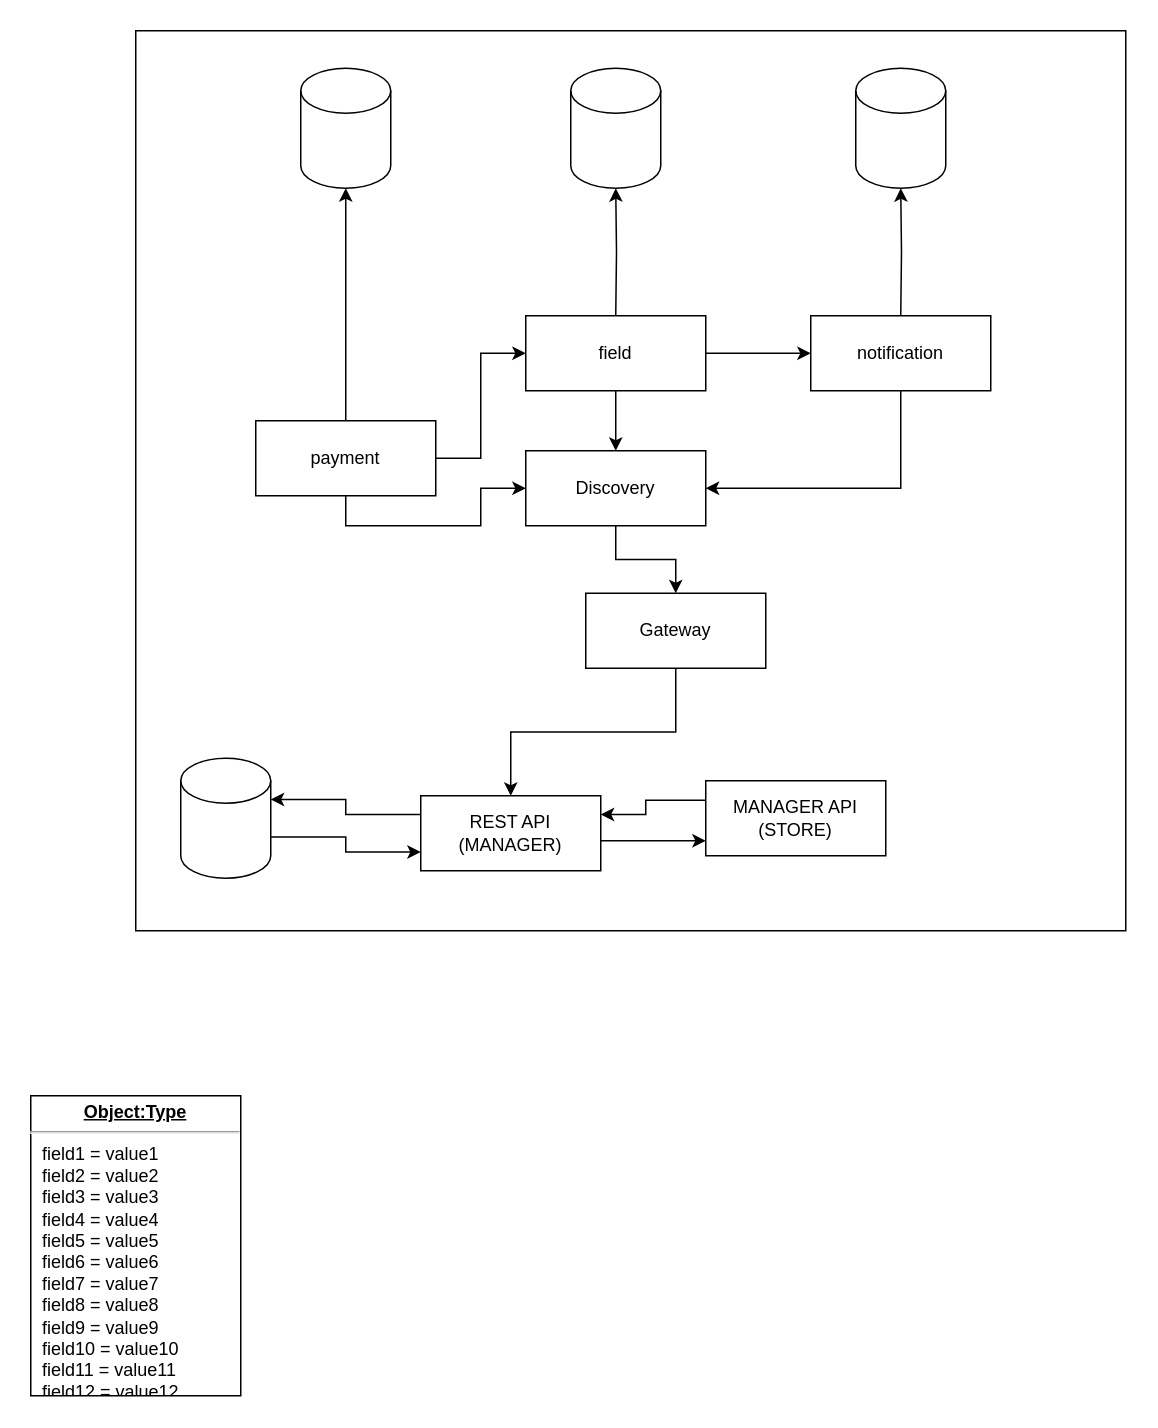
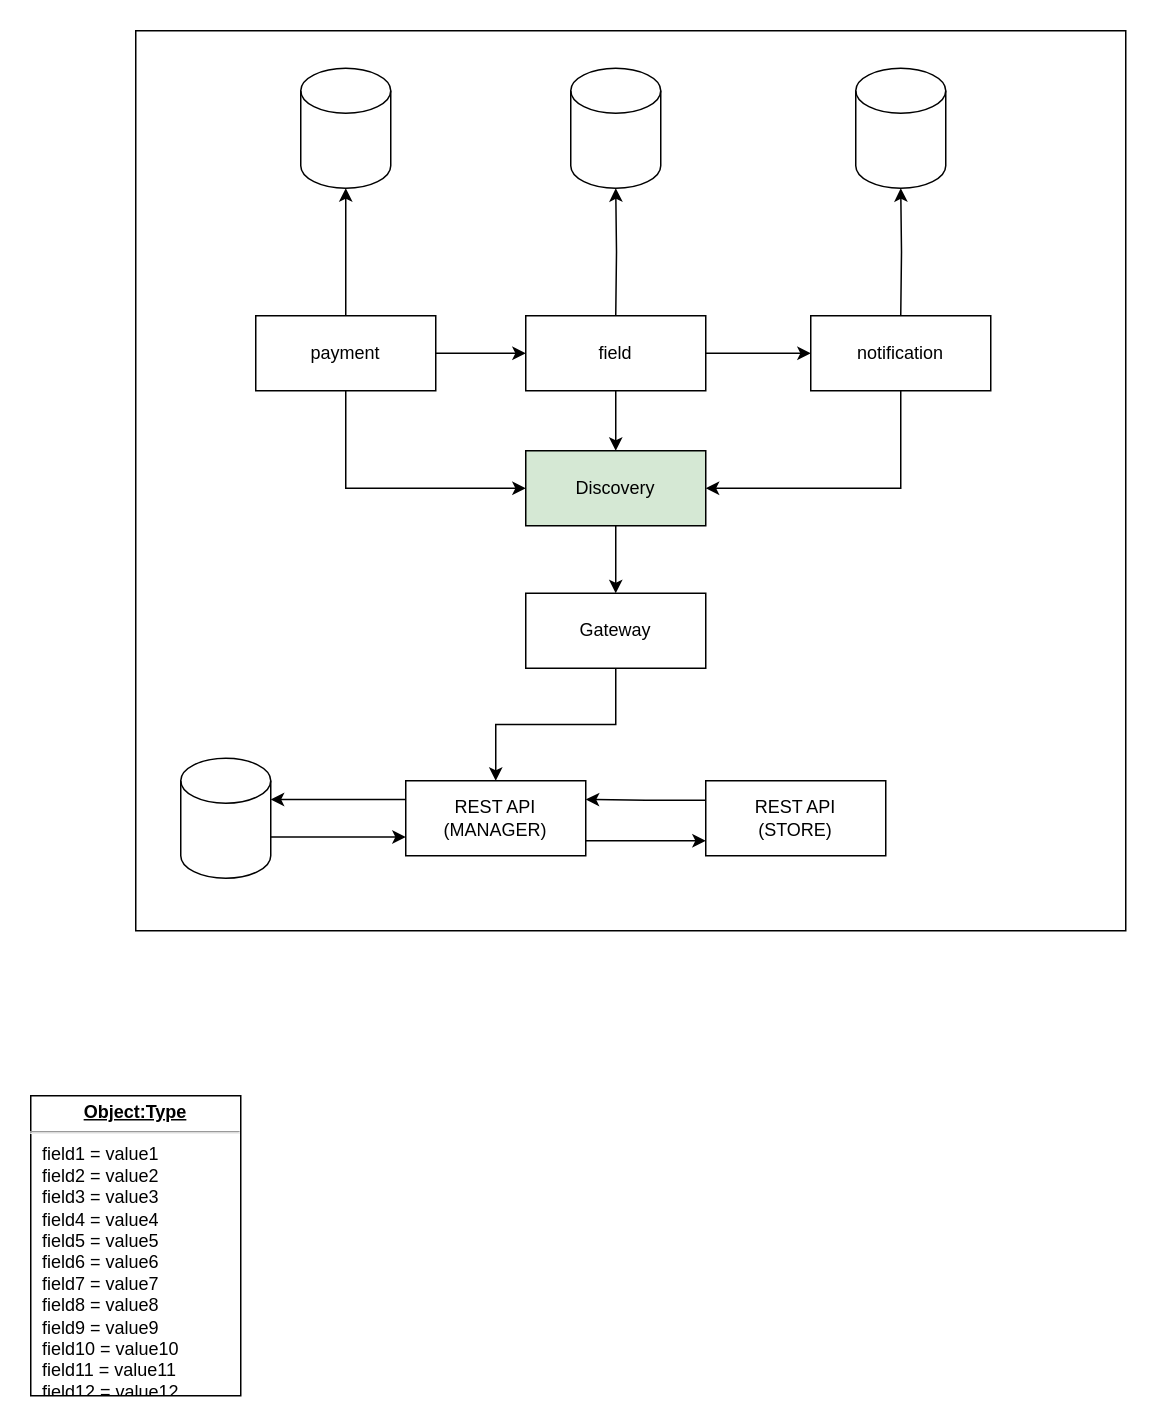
node "payment": moved (346, 458) -> (346, 353)
node "Discovery": fillcolor #ffffff -> #d5e8d4
node "Gateway": moved (676, 631) -> (616, 631)
node "MANAGER API (STORE)": label "MANAGER API (STORE)" -> "REST API (STORE)"
node "REST API (MANAGER)": moved (511, 833) -> (496, 818)
